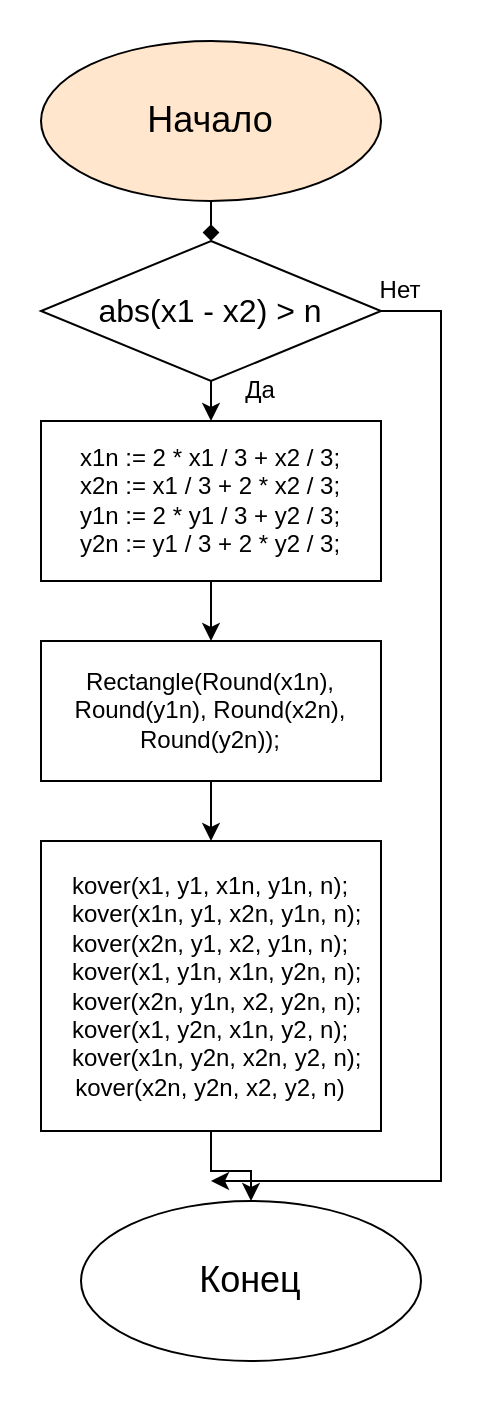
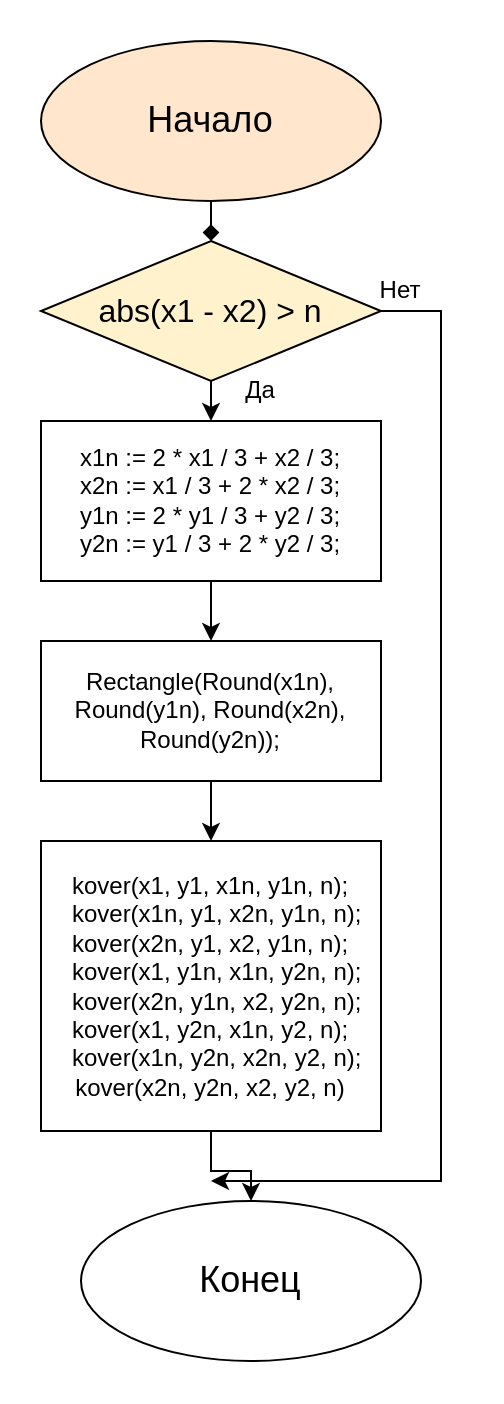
node "abs(x1 - x2) > n": fillcolor #ffffff -> #fff2cc
